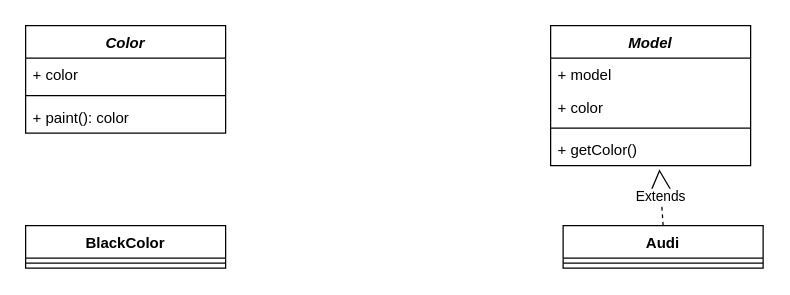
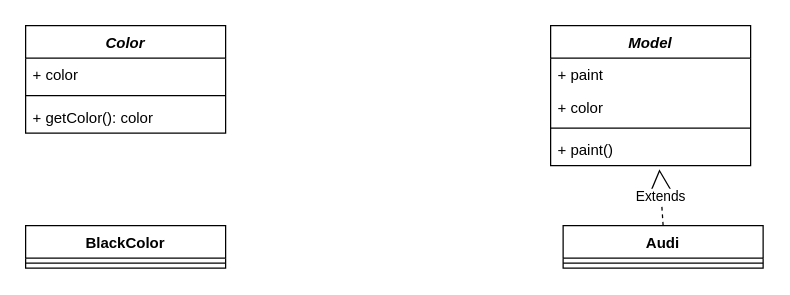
node "+ model": label "+ model" -> "+ paint"
node "+ paint(): color": label "+ paint(): color" -> "+ getColor(): color"
node "+ getColor()": label "+ getColor()" -> "+ paint()"
